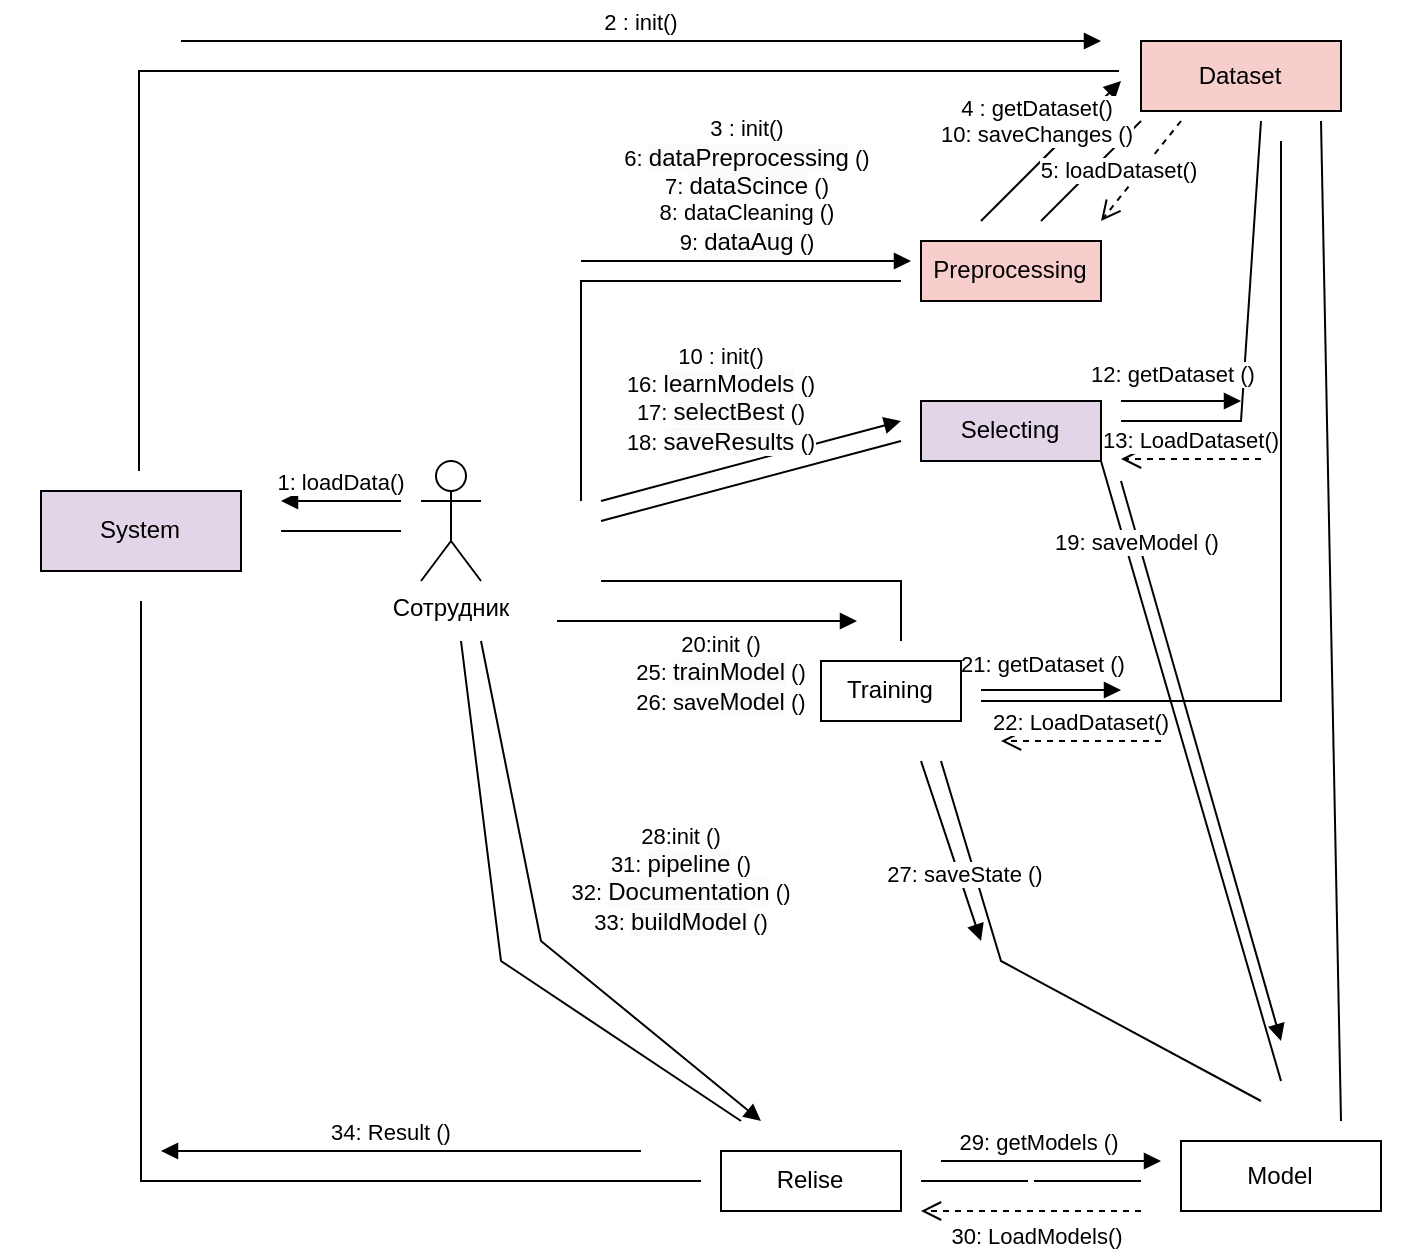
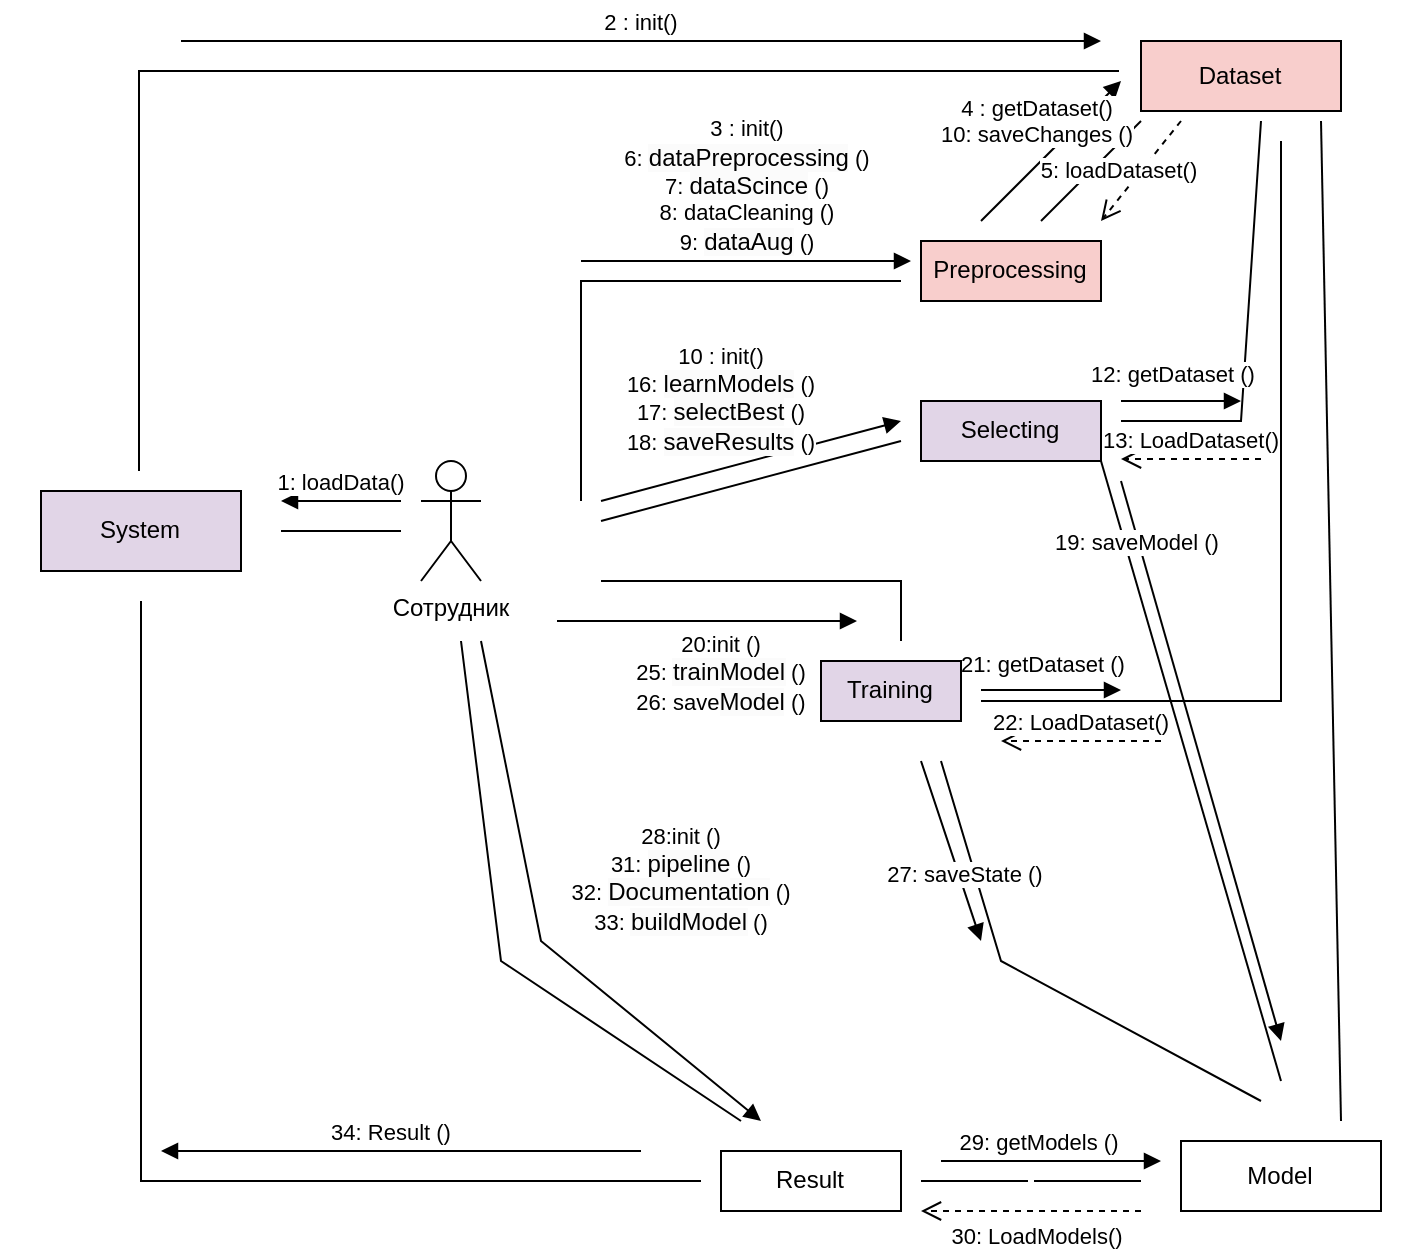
node "Training": fillcolor #ffffff -> #e1d5e7
node "Relise": label "Relise" -> "Result"
